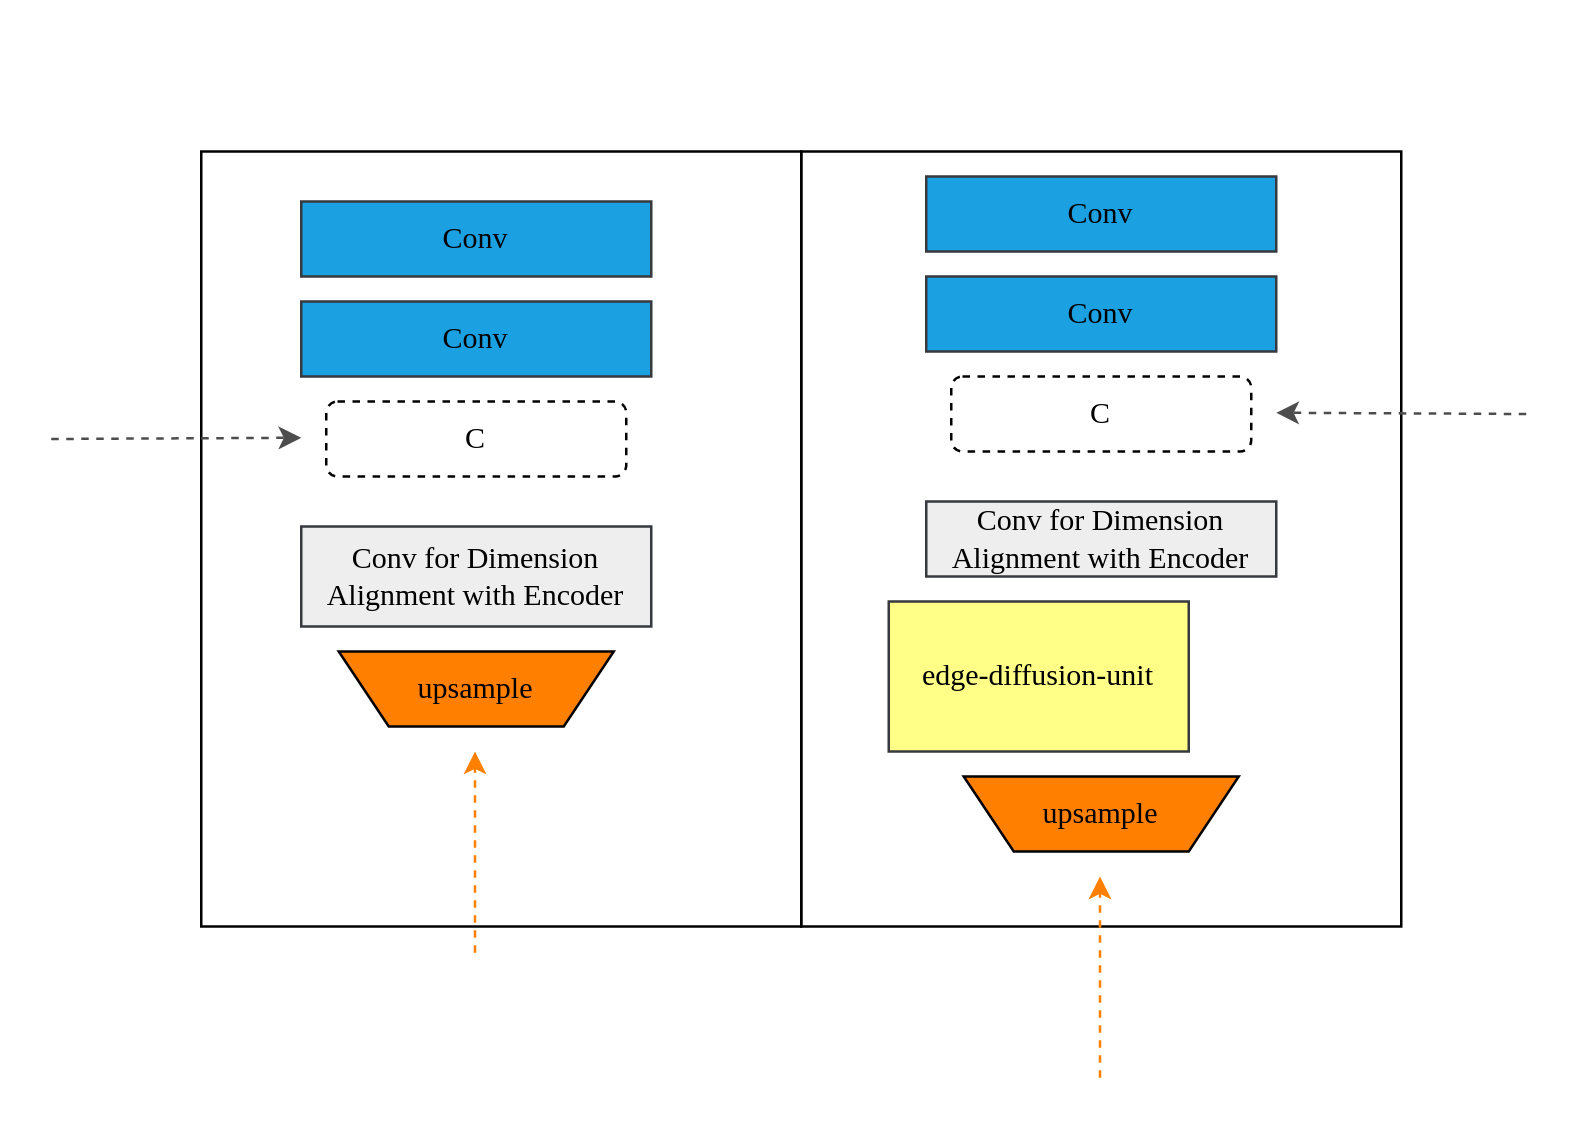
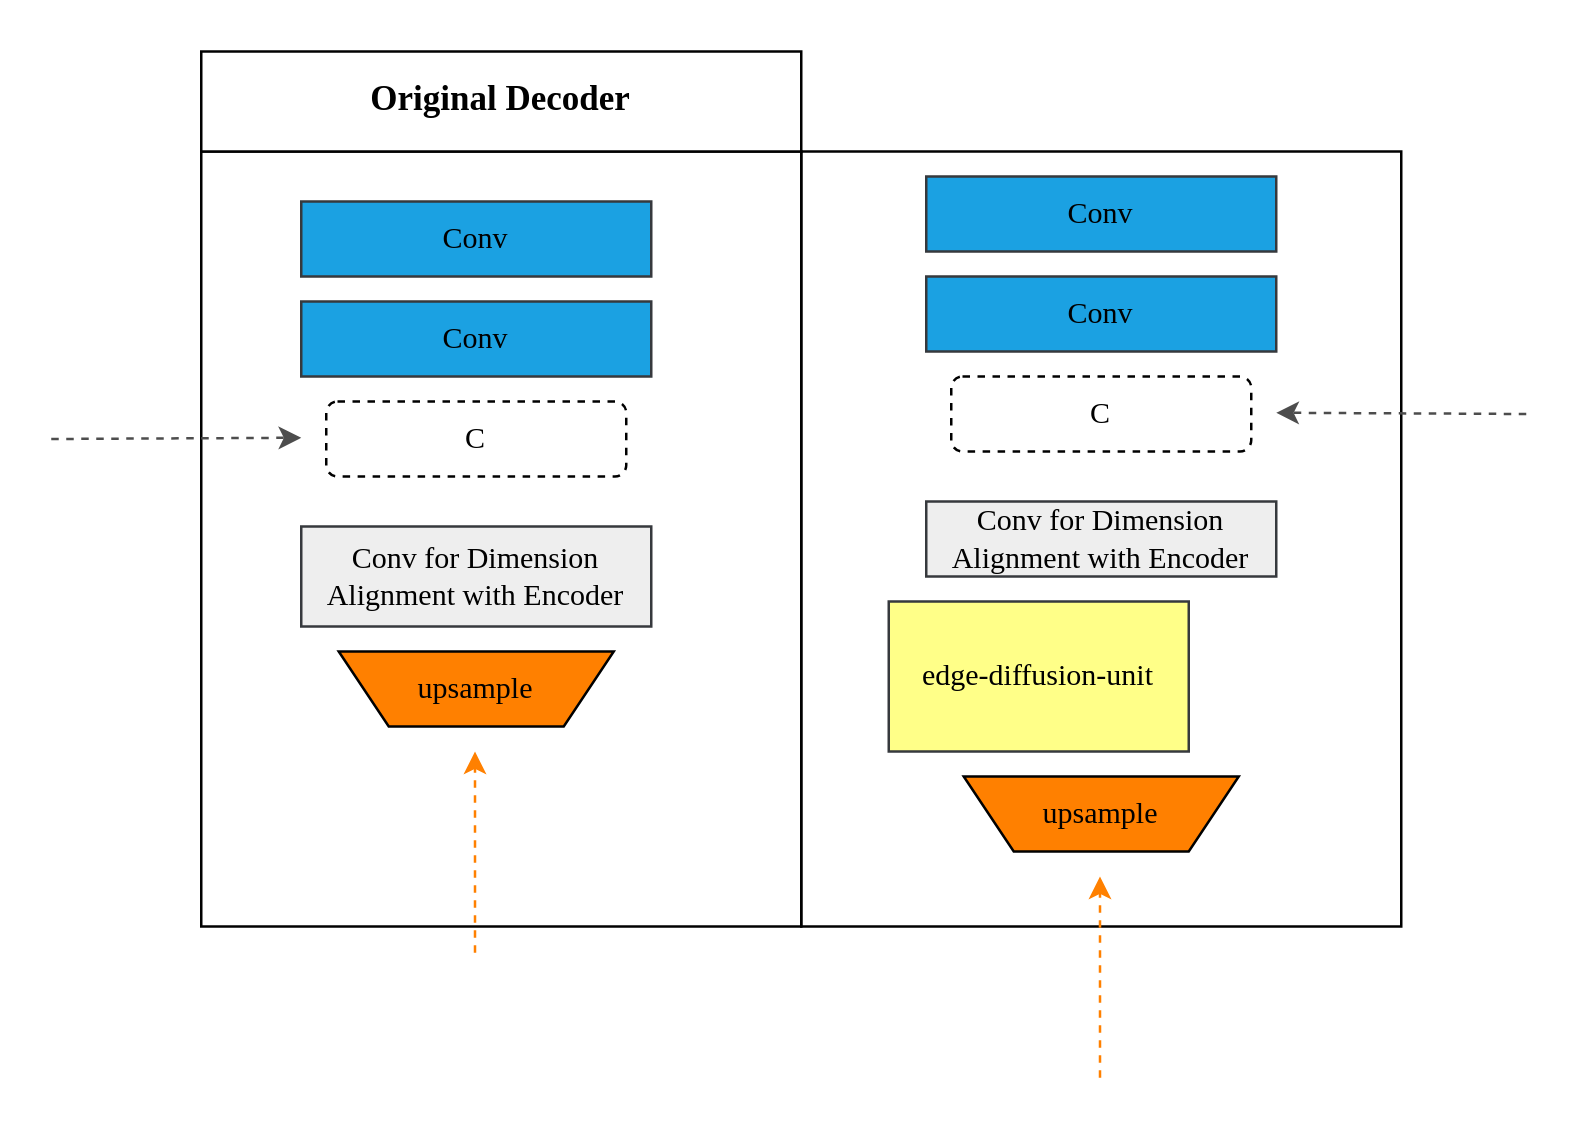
node "Original Decoder": added
